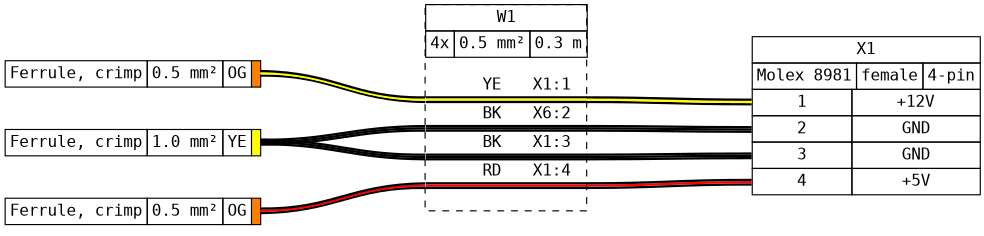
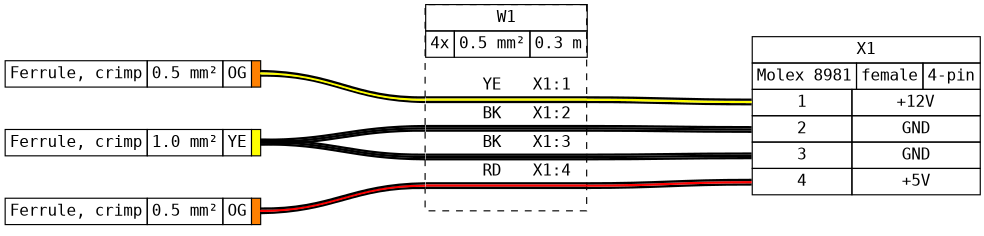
node "W1": text "X6:2" -> "X1:2"
